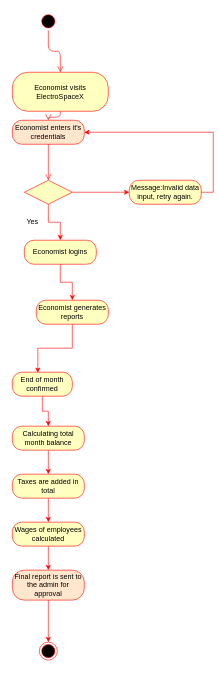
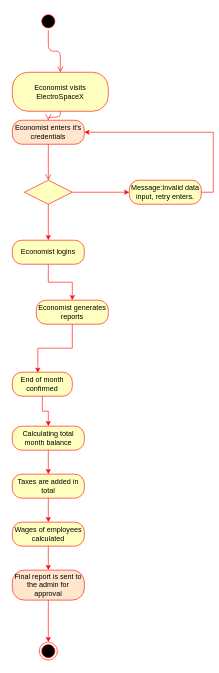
node "Message:Invalid data input, retry again.": label "Message:Invalid data input, retry again." -> "Message:Invalid data input, retry enters."
node "Yes": removed
node "Economist logins": moved (60, 252) -> (48, 252)
